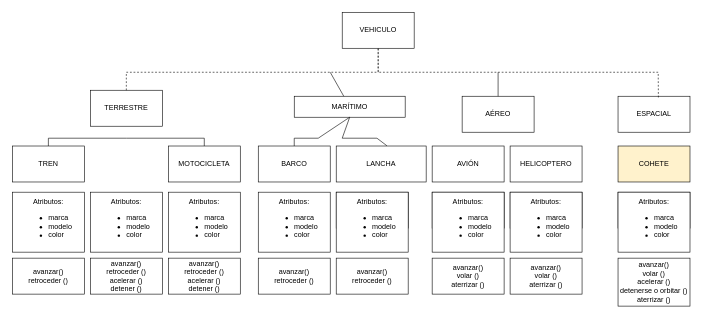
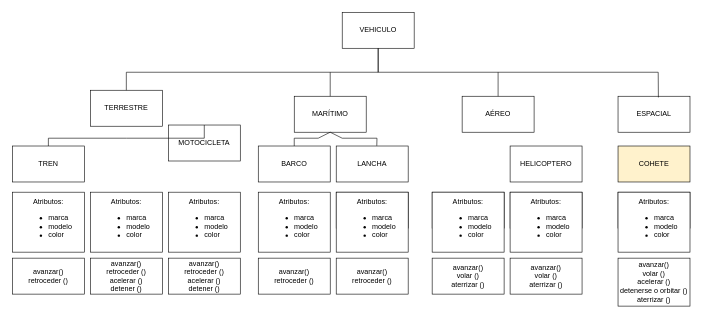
edge "VEHICULO" -- "TERRESTRE": style dashed -> solid
edge "VEHICULO" -- "ESPACIAL": style dashed -> solid
node "MARÍTIMO": size 111x21 -> 72x36
node "MOTOCICLETA": moved (204, 164) -> (204, 143)
node "LANCHA": size 90x36 -> 72x36
node "AVIÓN": removed
